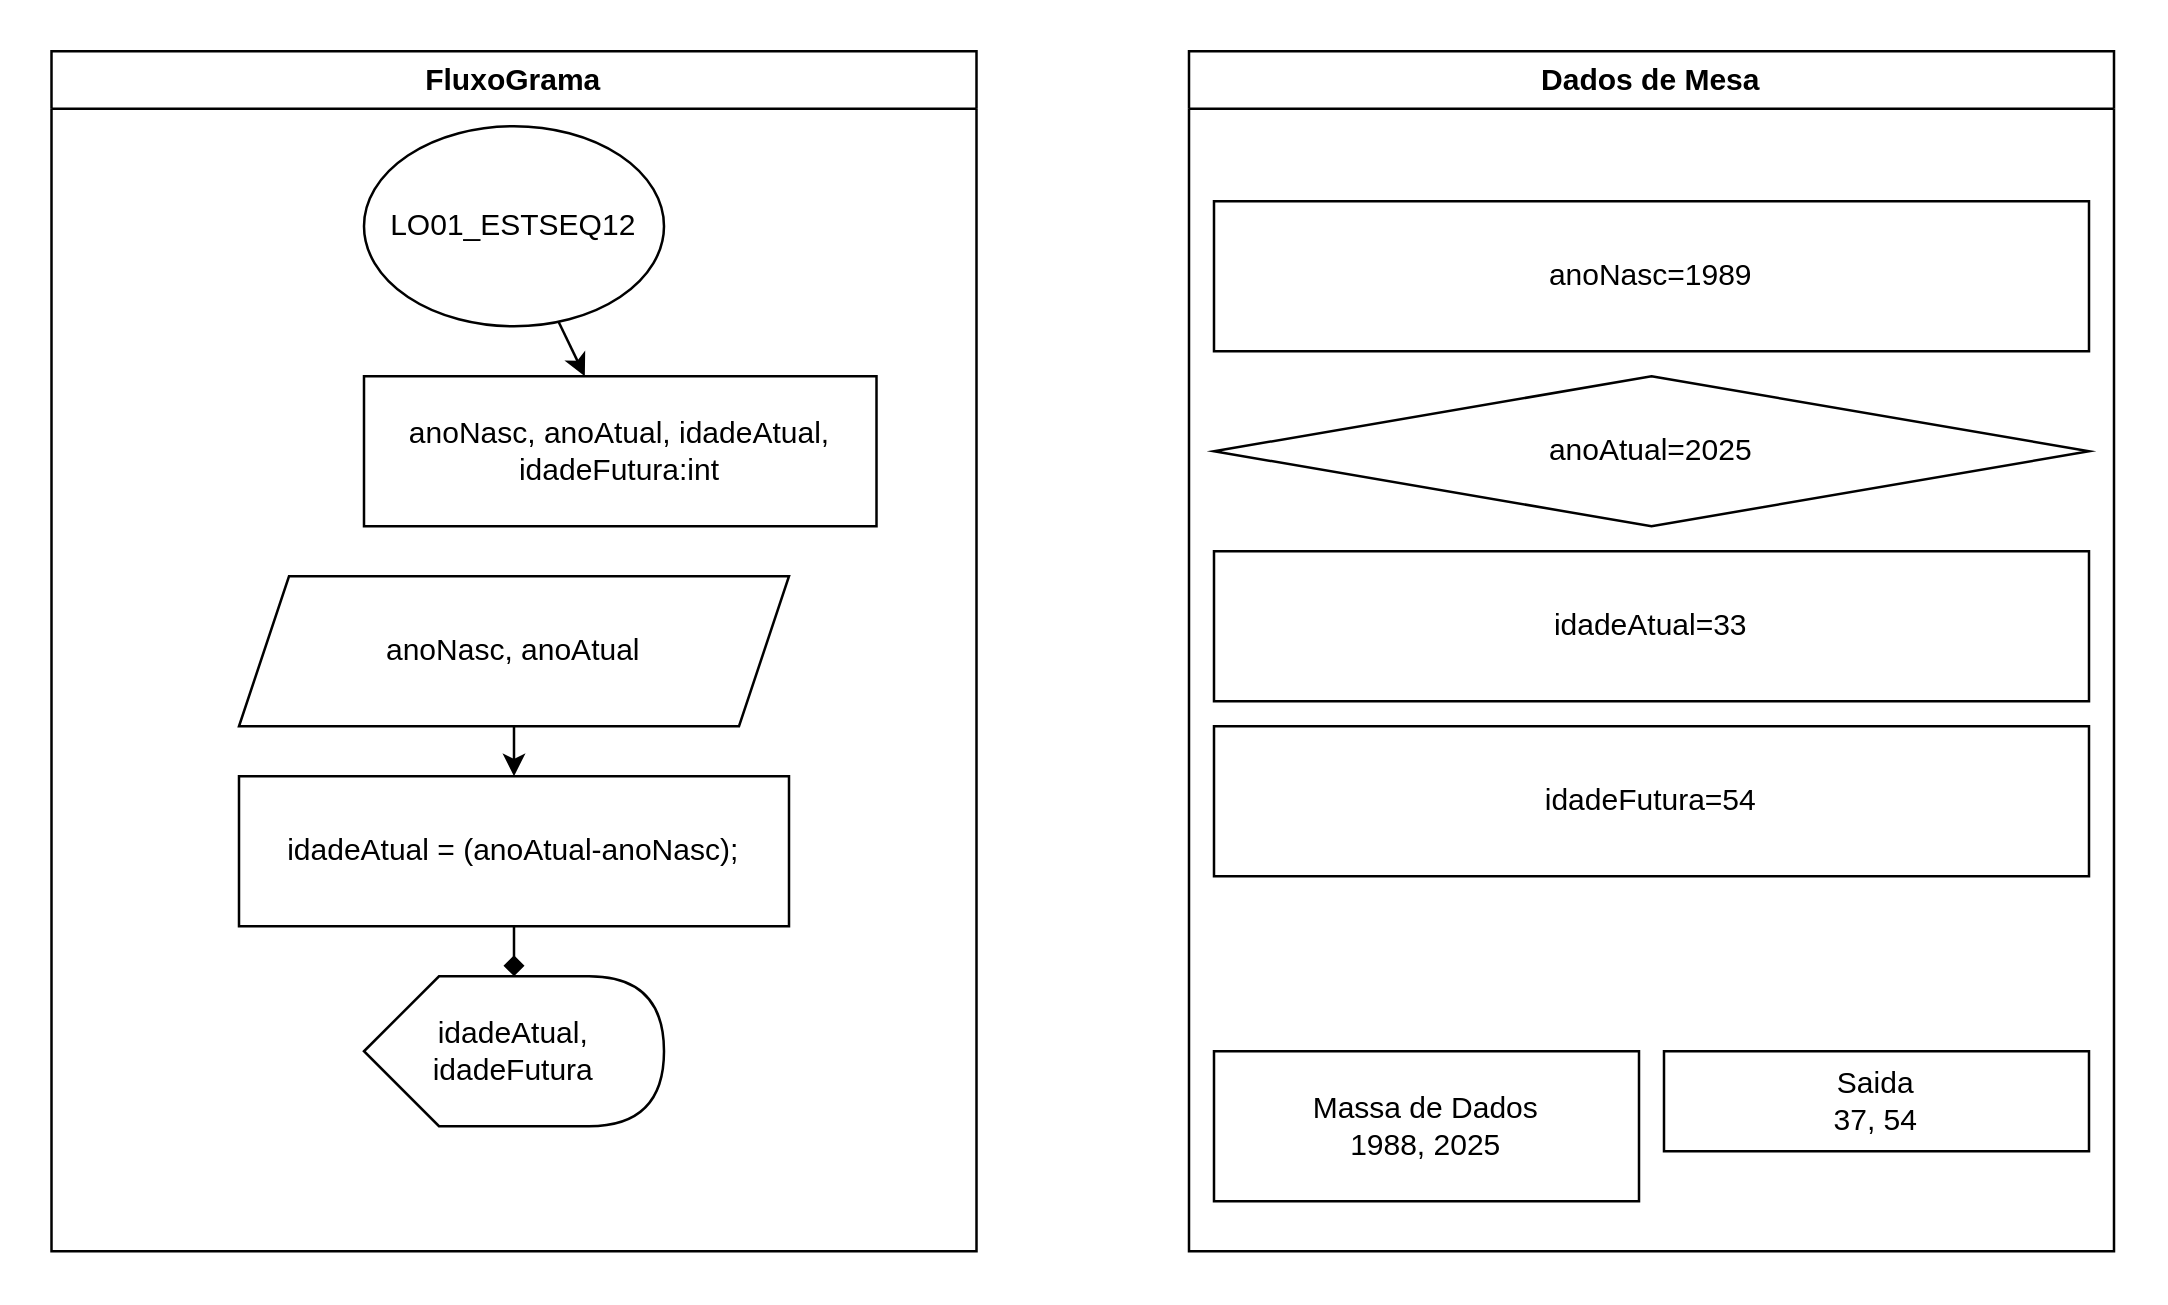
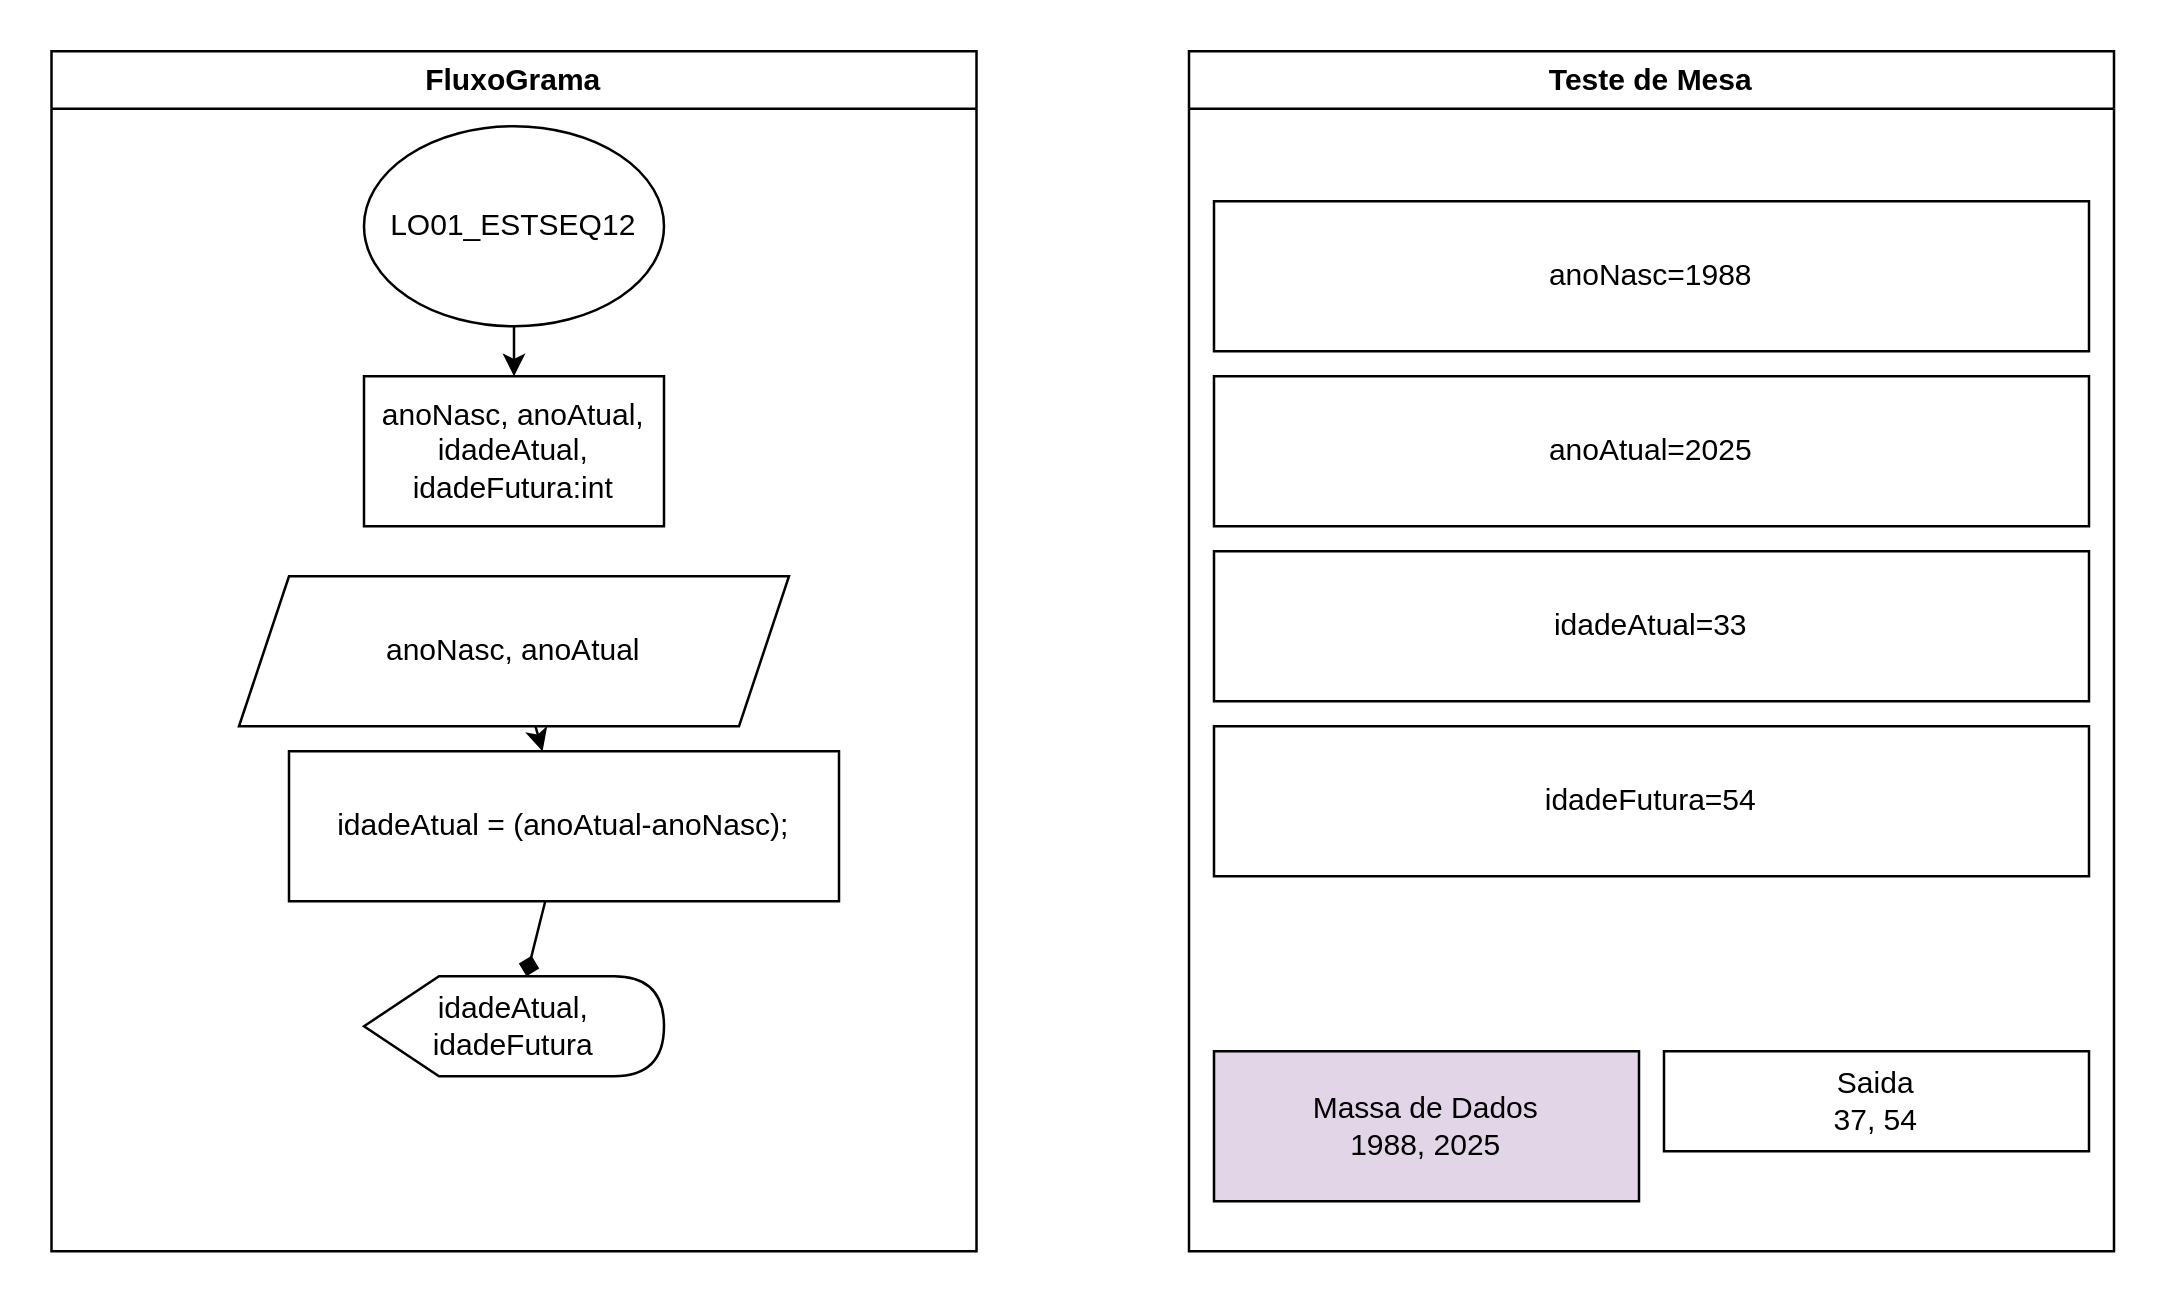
node "Dados de Mesa": label "Dados de Mesa" -> "Teste de Mesa"
node "anoNasc=1989": label "anoNasc=1989" -> "anoNasc=1988"
node "anoNasc, anoAtual, idadeAtual, idadeFutura:int": size 513x150 -> 300x150
node "anoAtual=2025": shape diamond -> rectangle
node "idadeAtual = (anoAtual-anoNasc);": moved (514, 851) -> (564, 826)
node "idadeAtual, idadeFutura": size 300x150 -> 300x100
node "Massa de Dados 1988, 2025": fillcolor #ffffff -> #e1d5e7
